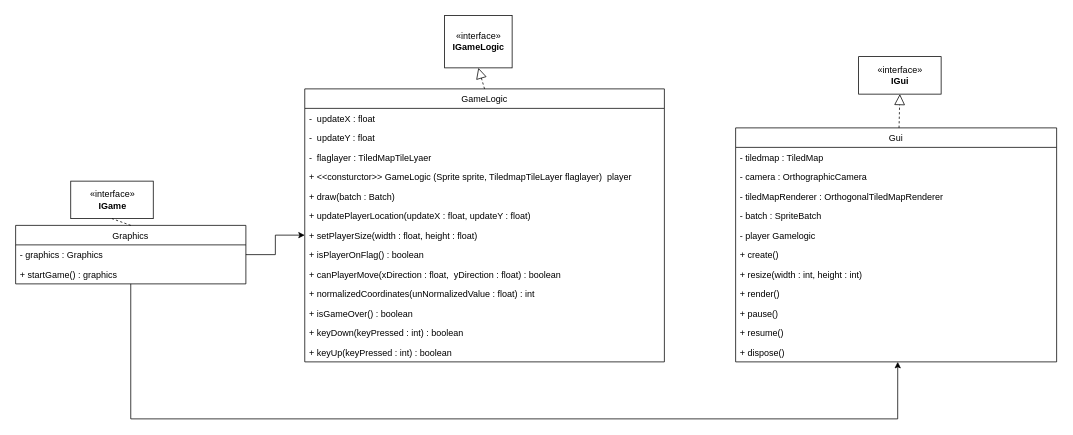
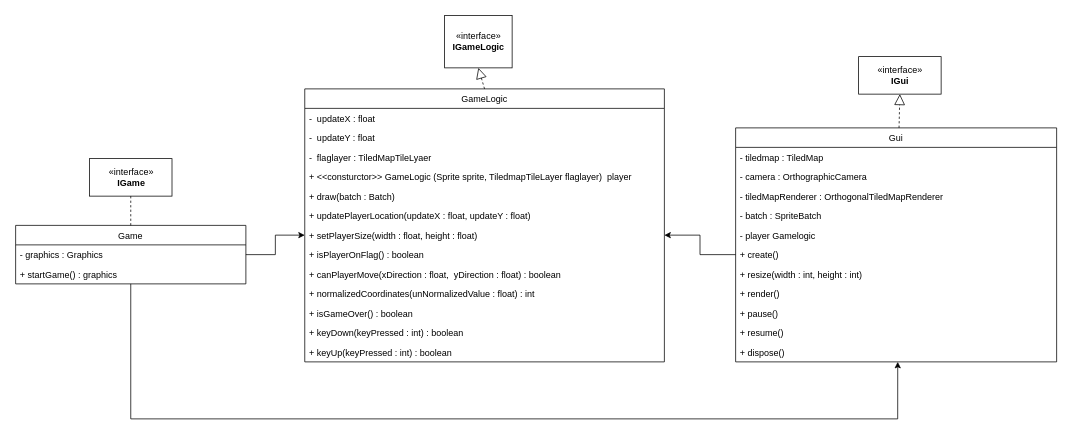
node "«interface» IGame": moved (112, 200) -> (131, 177)
node "Graphics": label "Graphics" -> "Game"
edge "+ create()" -> "+ setPlayerSize(width : float, height : float)": added
